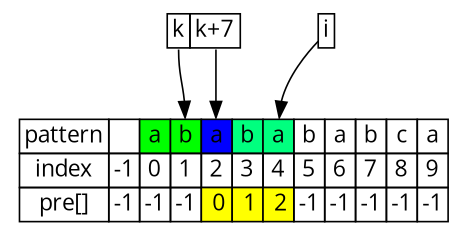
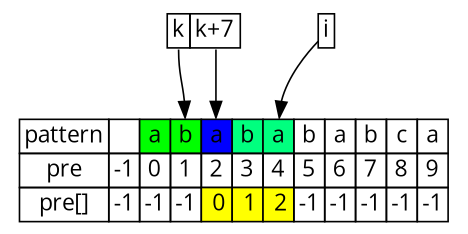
node "pattern": text "index" -> "pre"
